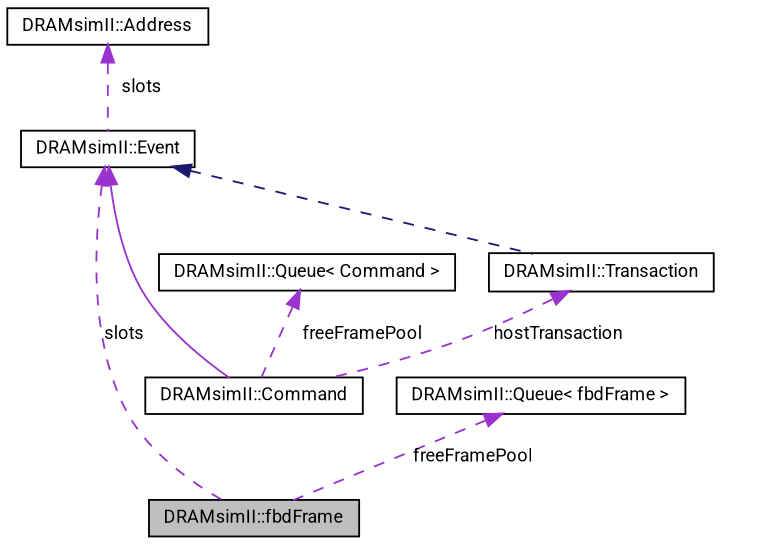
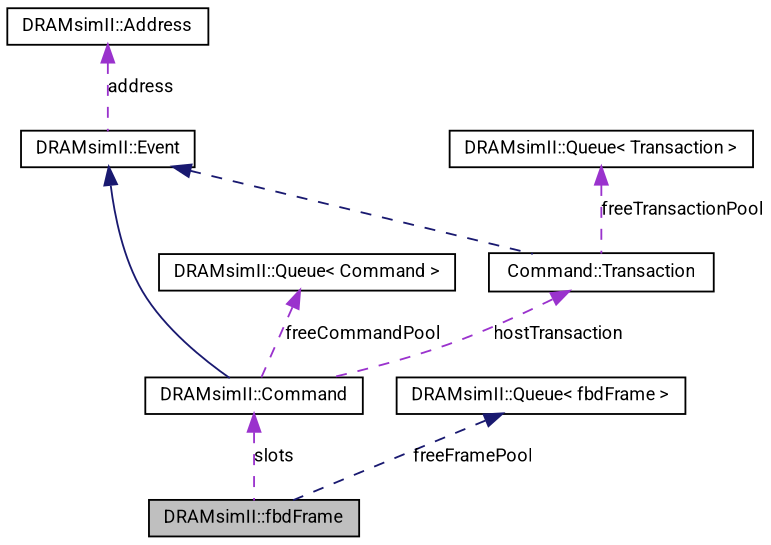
edge "DRAMsimII::Event" -> "DRAMsimII::Address": label "slots" -> "address"
node "DRAMsimII::Queue< Transaction >": added
node "DRAMsimII::Transaction": label "DRAMsimII::Transaction" -> "Command::Transaction"
edge "DRAMsimII::Command" -> "DRAMsimII::Event": color darkorchid3 -> midnightblue
edge "DRAMsimII::Command" -> "DRAMsimII::Queue< Command >": label "freeFramePool" -> "freeCommandPool"
edge "DRAMsimII::fbdFrame" -> "DRAMsimII::Event": now "DRAMsimII::fbdFrame" -> "DRAMsimII::Command"
edge "DRAMsimII::fbdFrame" -> "DRAMsimII::Queue< fbdFrame >": color darkorchid3 -> midnightblue
